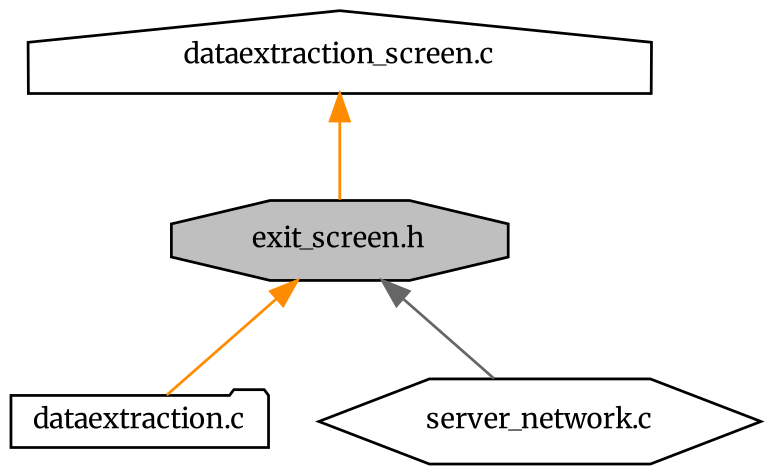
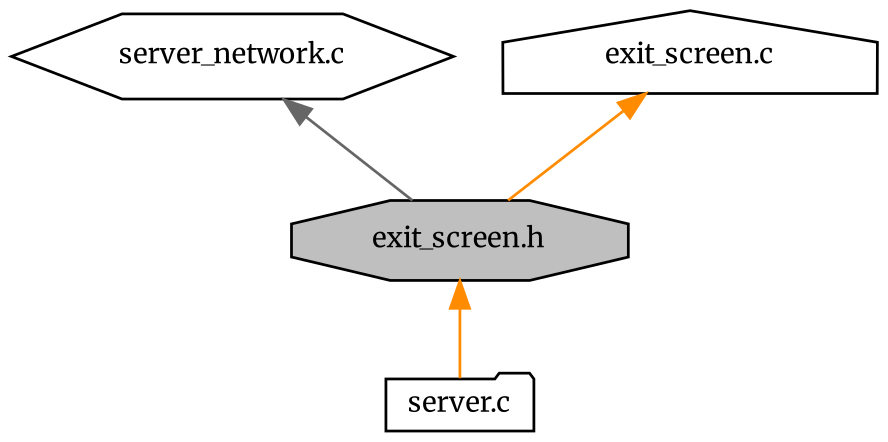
node "dataextraction_screen.c": label "dataextraction_screen.c" -> "exit_screen.c"
edge "server_network.c" -> "exit_screen.h": reversed
node "dataextraction.c": label "dataextraction.c" -> "server.c"
